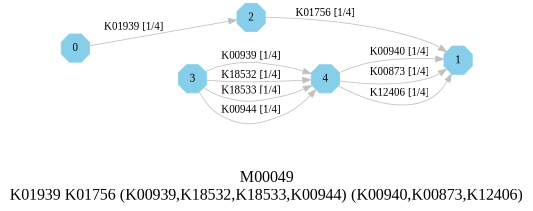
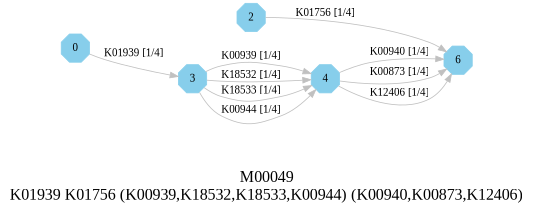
edge "0" -> "2": now "0" -> "3"
node "1": label "1" -> "6"
